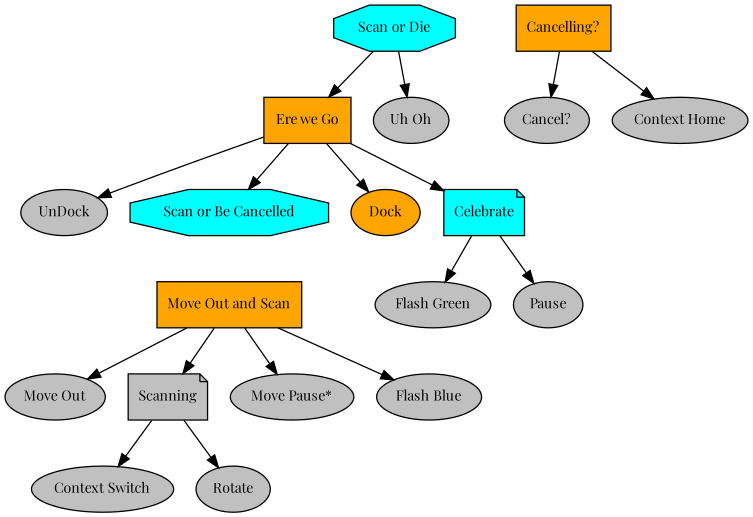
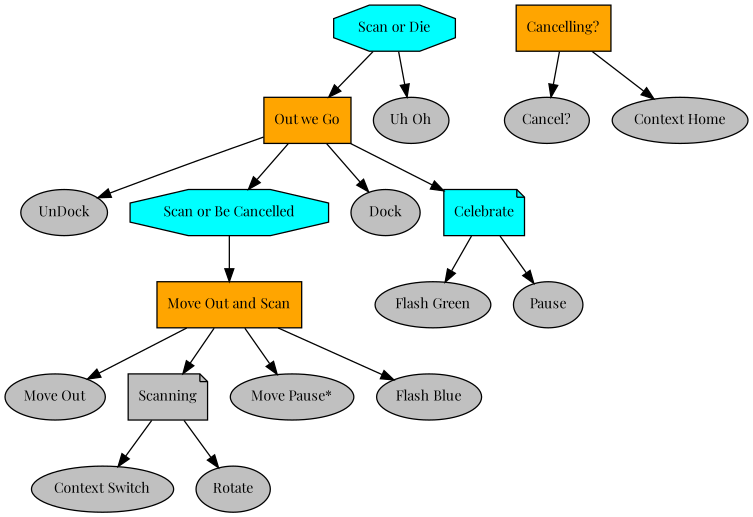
node "Ere we Go": label "Ere we Go" -> "Out we Go"
node "Dock": fillcolor orange -> gray
edge "Scan or Be Cancelled" -> "Move Out and Scan": added
